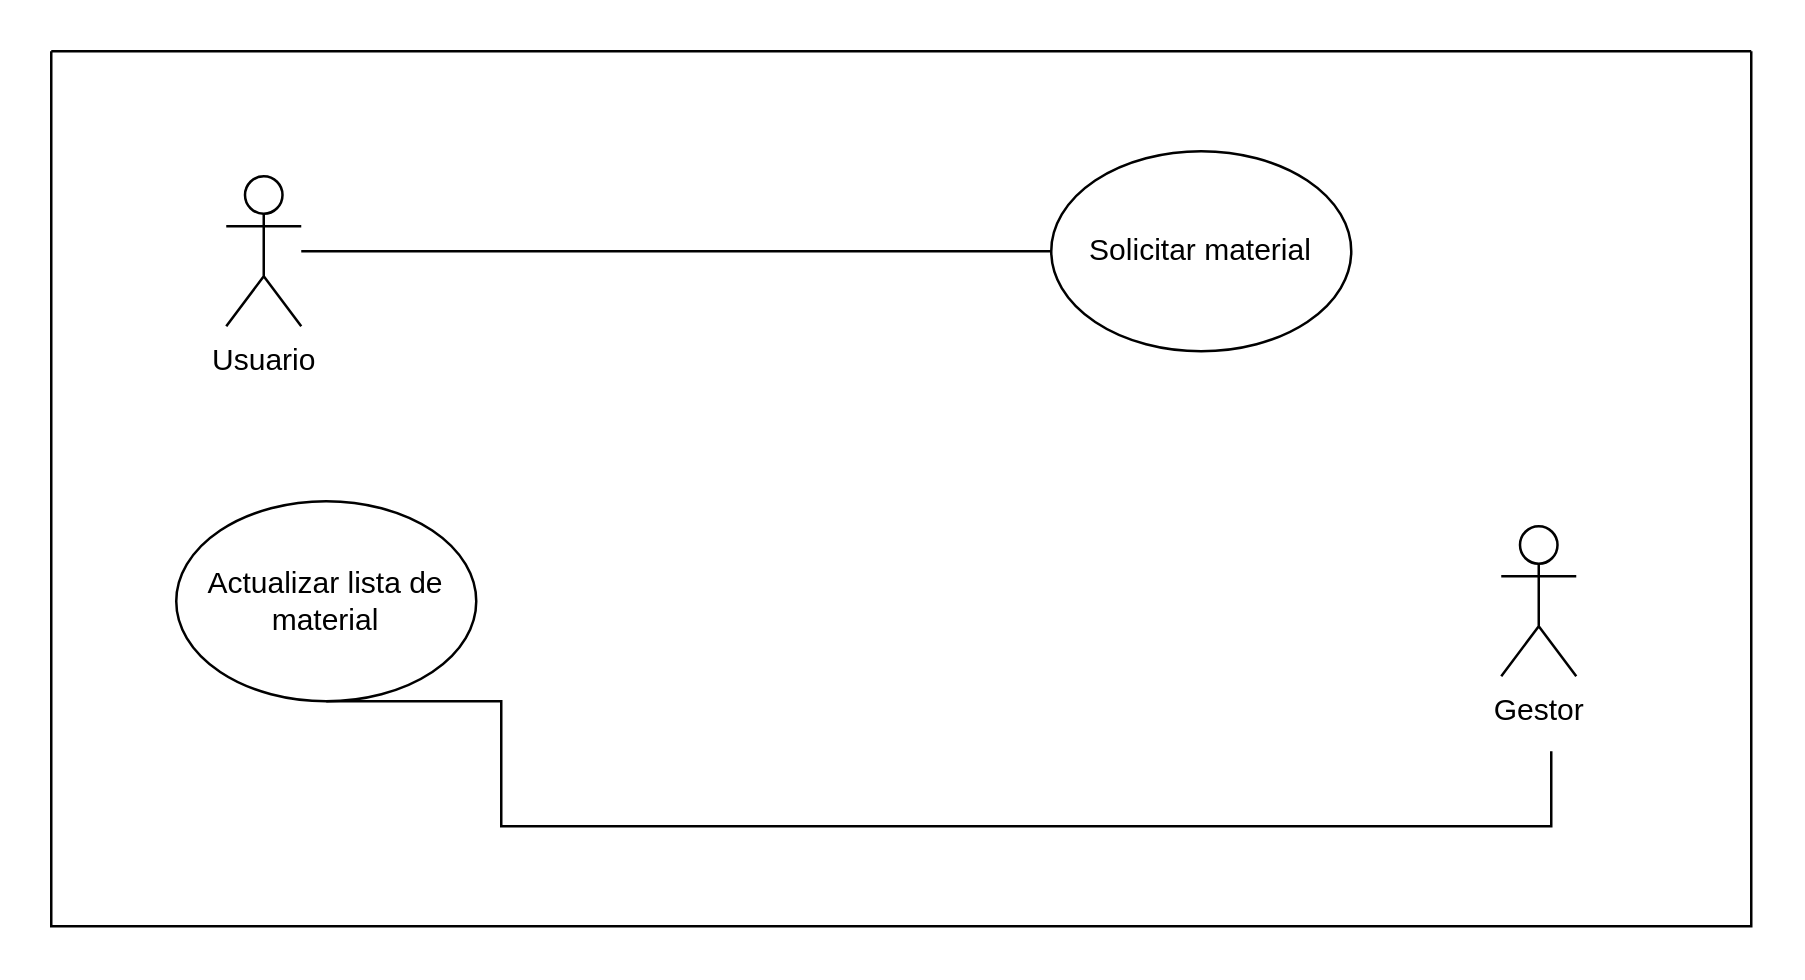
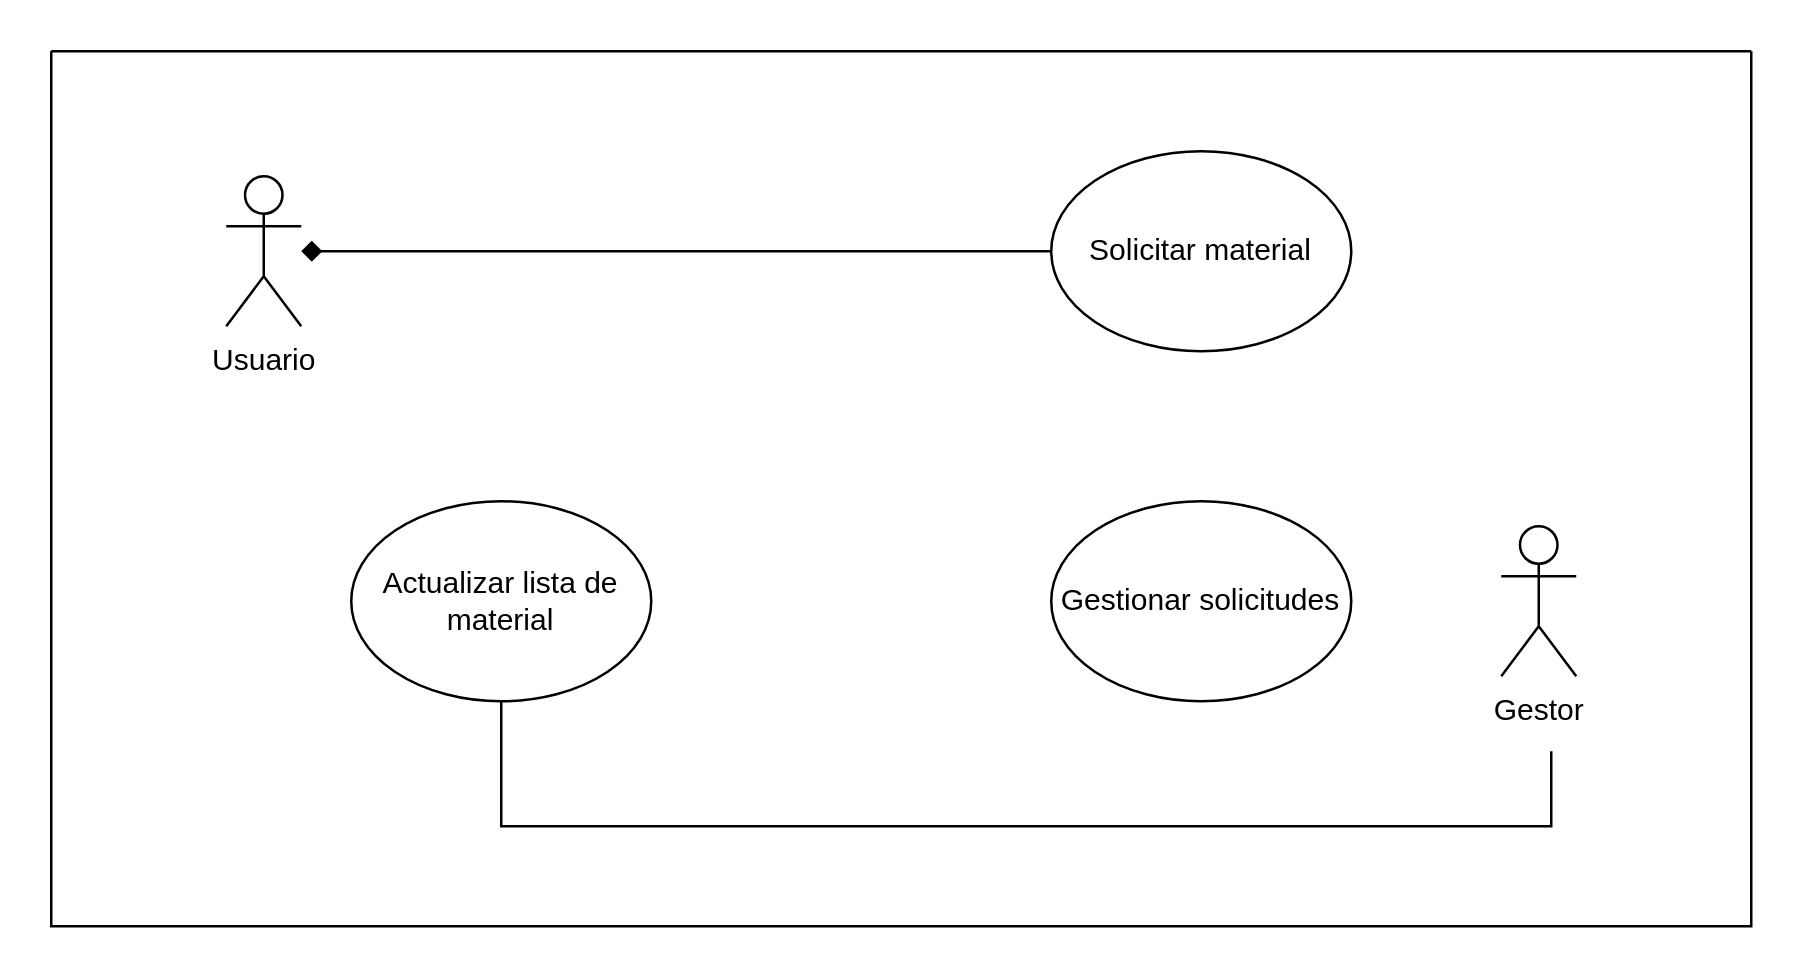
edge "Usuario" -- "Solicitar material": arrowhead none -> diamond
node "Actualizar lista de material": moved (326, 601) -> (501, 601)
node "Gestionar solicitudes": added
